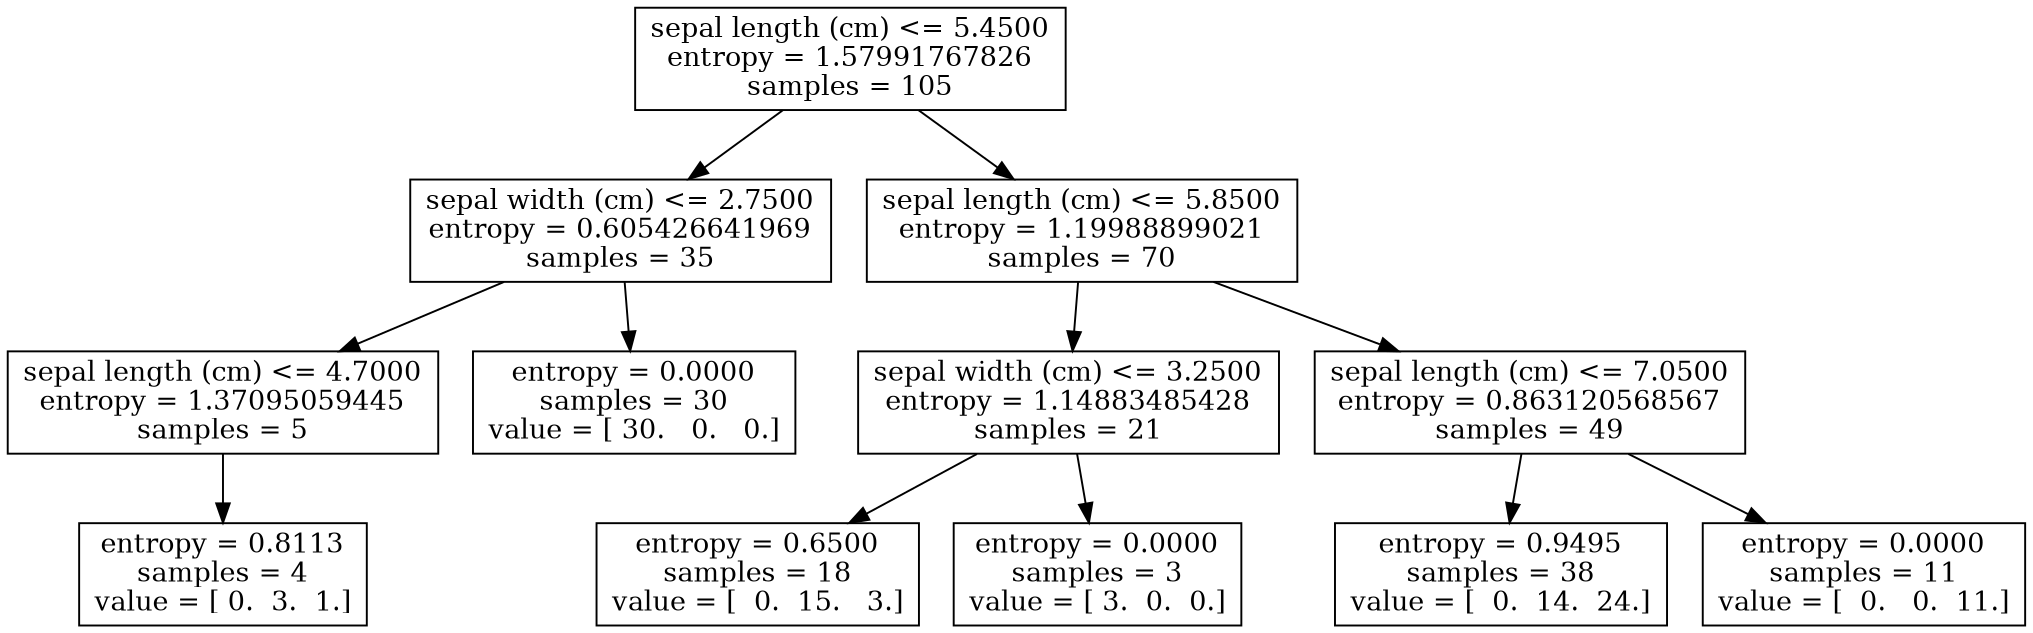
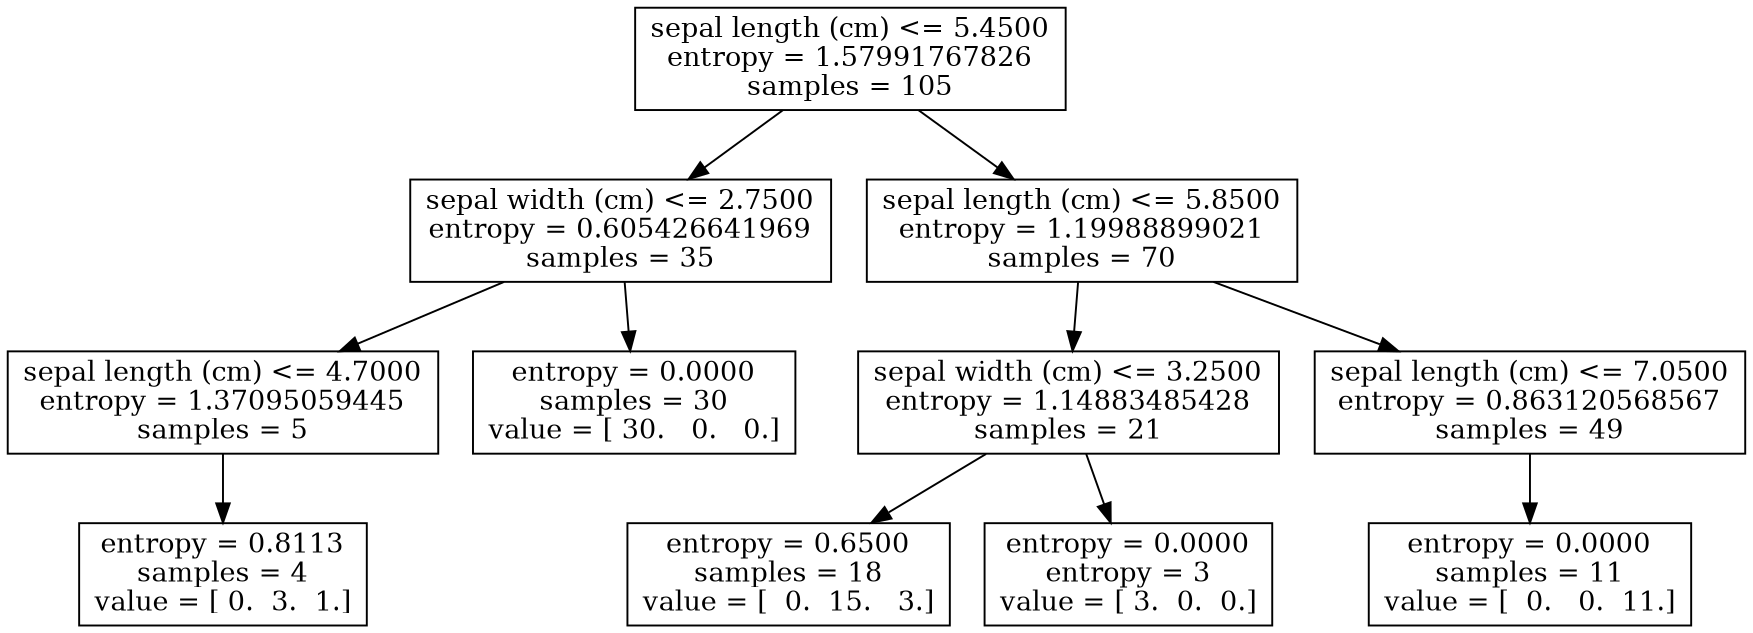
node "entropy = 0.0000 samples = 3 value = [ 3.  0.  0.]": label "entropy = 0.0000 samples = 3 value = [ 3.  0.  0.]" -> "entropy = 0.0000 entropy = 3 value = [ 3.  0.  0.]"
node "entropy = 0.9495 samples = 38 value = [  0.  14.  24.]": removed
